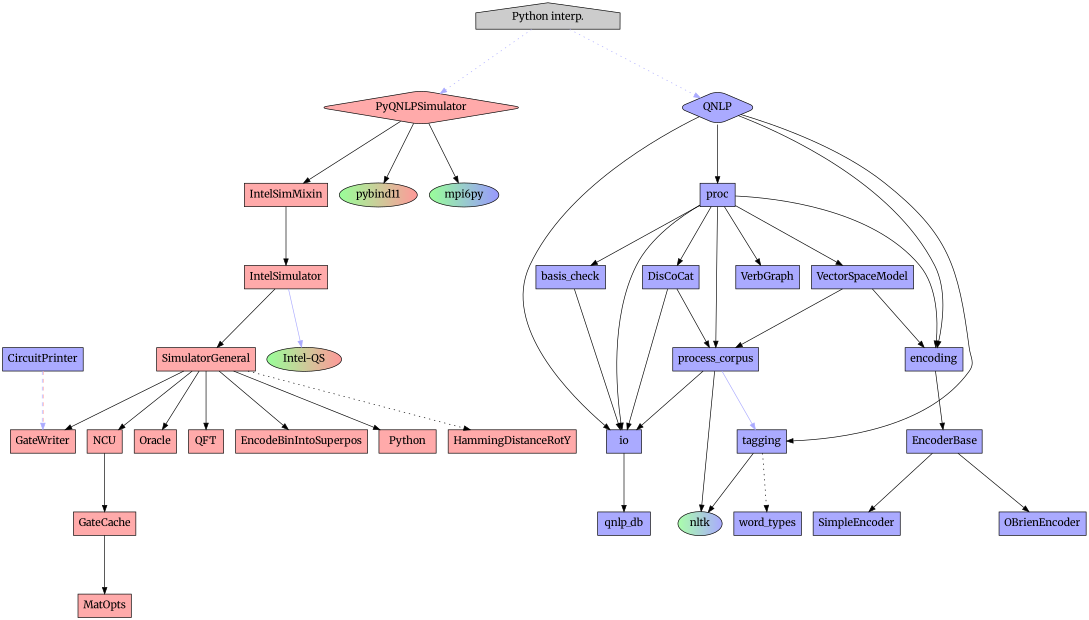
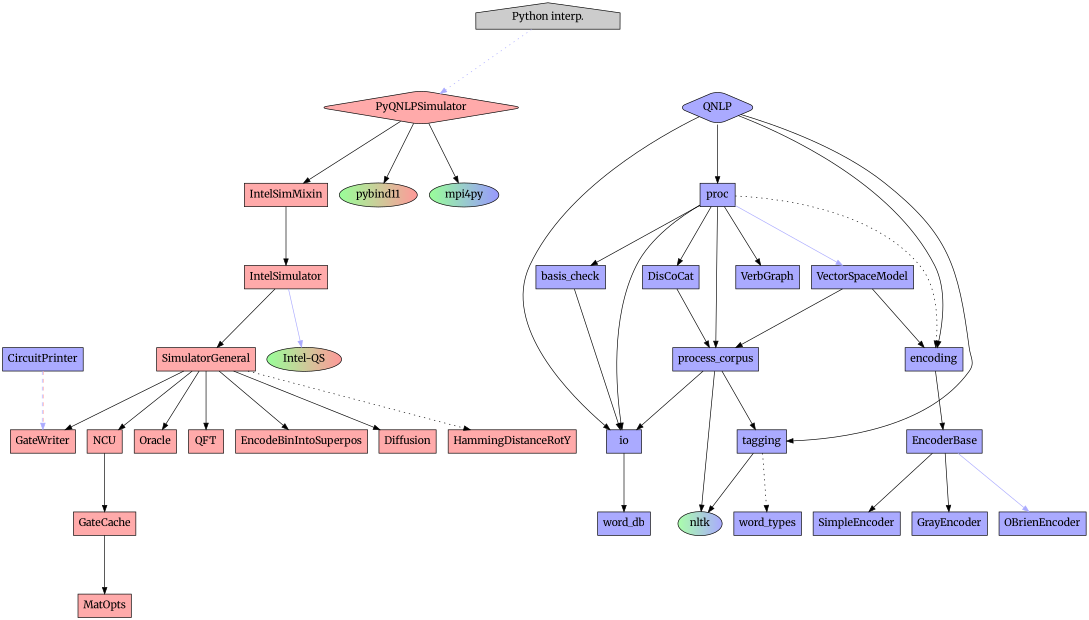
edge "Python interp." -> "QNLP": removed
node "mpi6py": label "mpi6py" -> "mpi4py"
edge "proc" -> "encoding": style solid -> dotted
edge "proc" -> "VectorSpaceModel": color black -> #aaaaff
edge "DisCoCat" -> "io": removed
edge "process_corpus" -> "tagging": color #aaaaff -> black
node "Python": label "Python" -> "Diffusion"
edge "EncoderBase" -> "OBrienEncoder": color black -> #aaaaff
node "qnlp_db": label "qnlp_db" -> "word_db"
node "GrayEncoder": added
